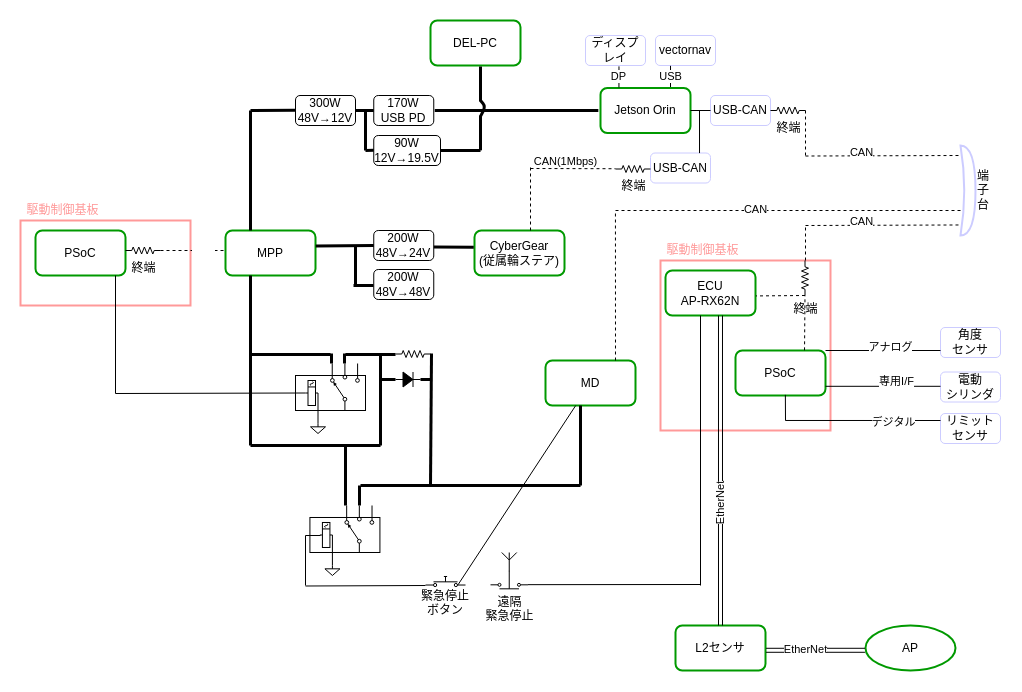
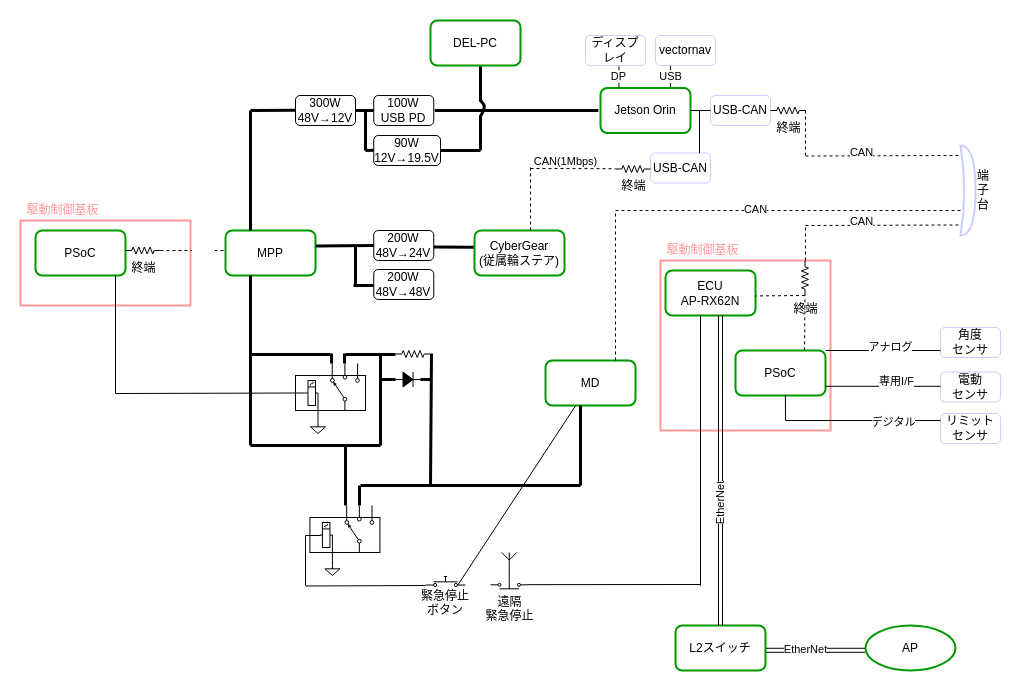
node "170W USB PD": label "170W USB PD" -> "100W USB PD"
node "電動 シリンダ": label "電動 シリンダ" -> "電動 センサ"
node "L2センサ": label "L2センサ" -> "L2スイッチ"
